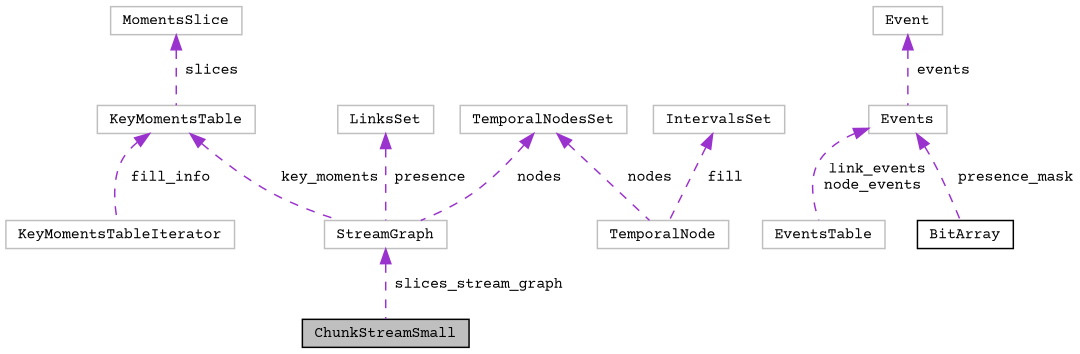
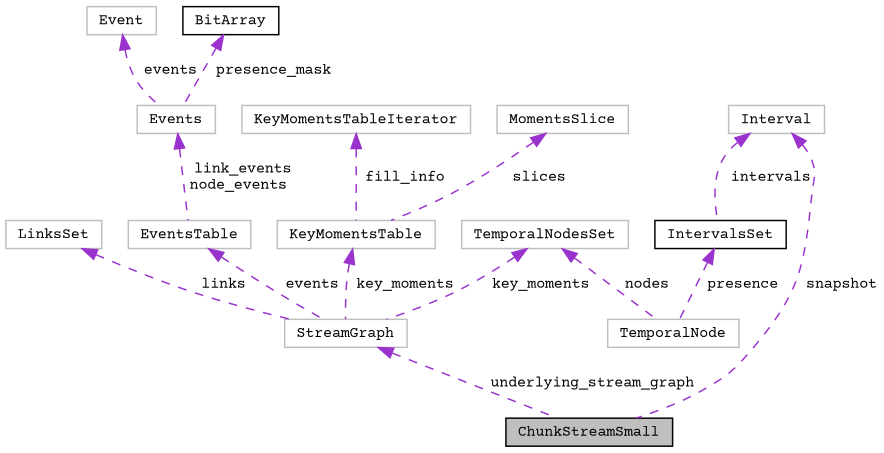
node "IntervalsSet": color grey75 -> black
node "Interval": added
edge "StreamGraph" -> "LinksSet": label " presence" -> " links"
edge "StreamGraph" -> "TemporalNodesSet": label " nodes" -> " key_moments"
edge "TemporalNode" -> "IntervalsSet": label " fill" -> " presence"
edge "KeyMomentsTableIterator" -> "KeyMomentsTable": reversed
edge "BitArray" -> "Events": reversed
edge "ChunkStreamSmall" -> "StreamGraph": label " slices_stream_graph" -> " underlying_stream_graph"
edge "StreamGraph" -> "EventsTable": added, label "events"
